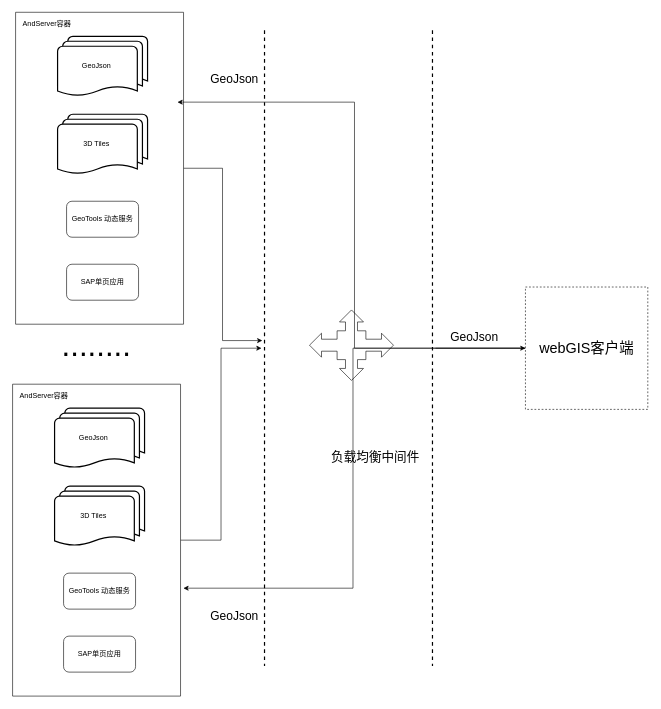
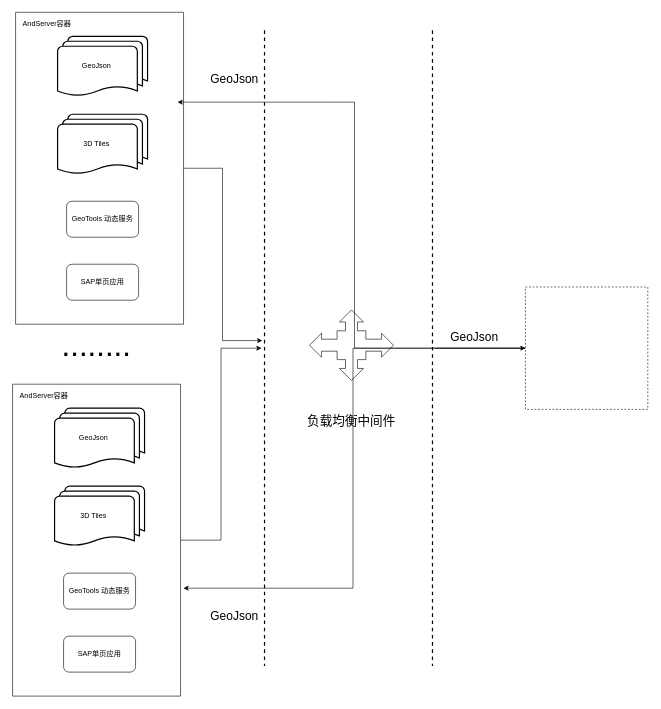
node "webGIS客户端": removed
node "负载均衡中间件": moved (375, 456) -> (351, 420)
